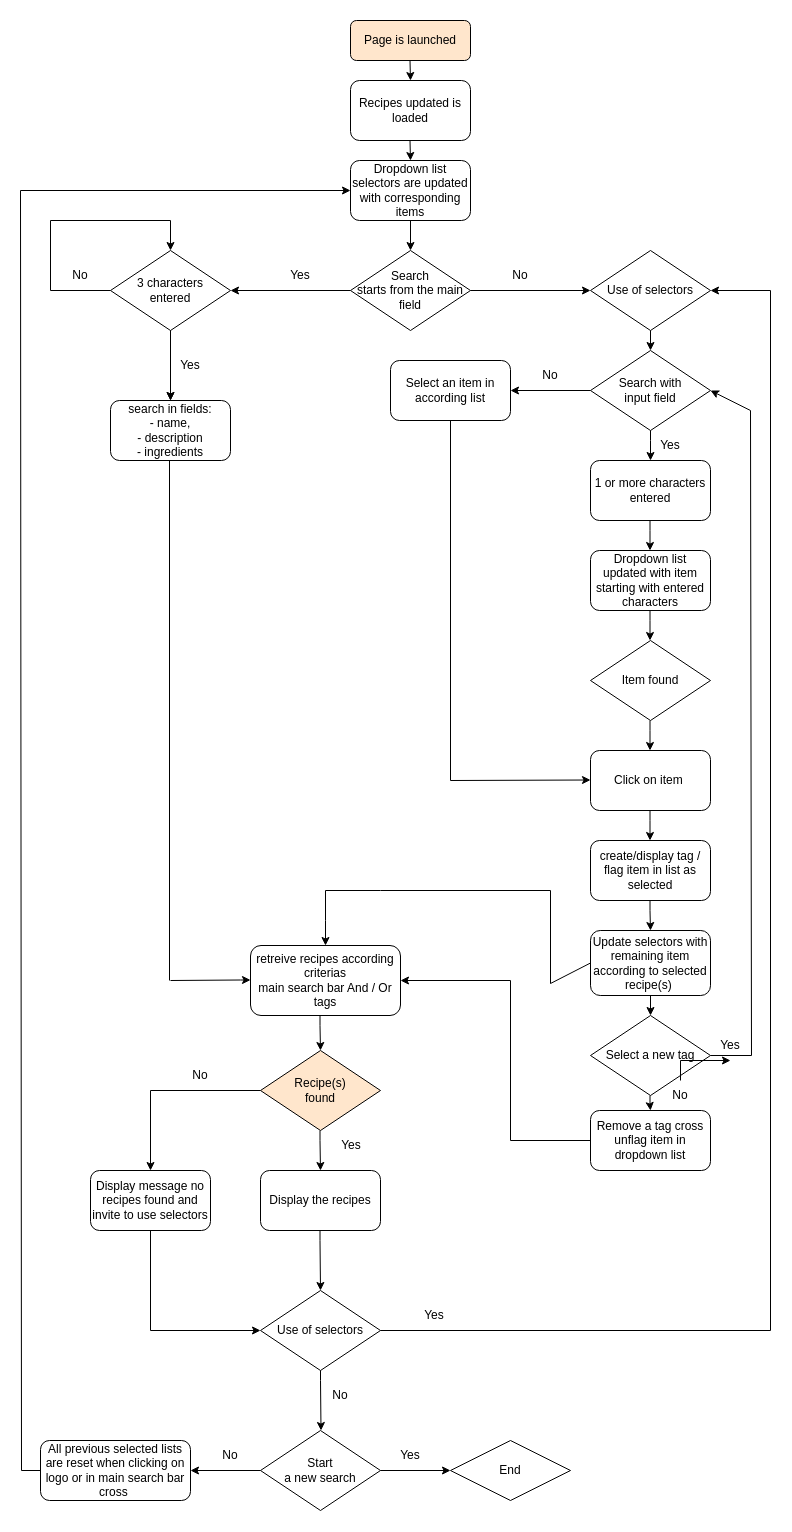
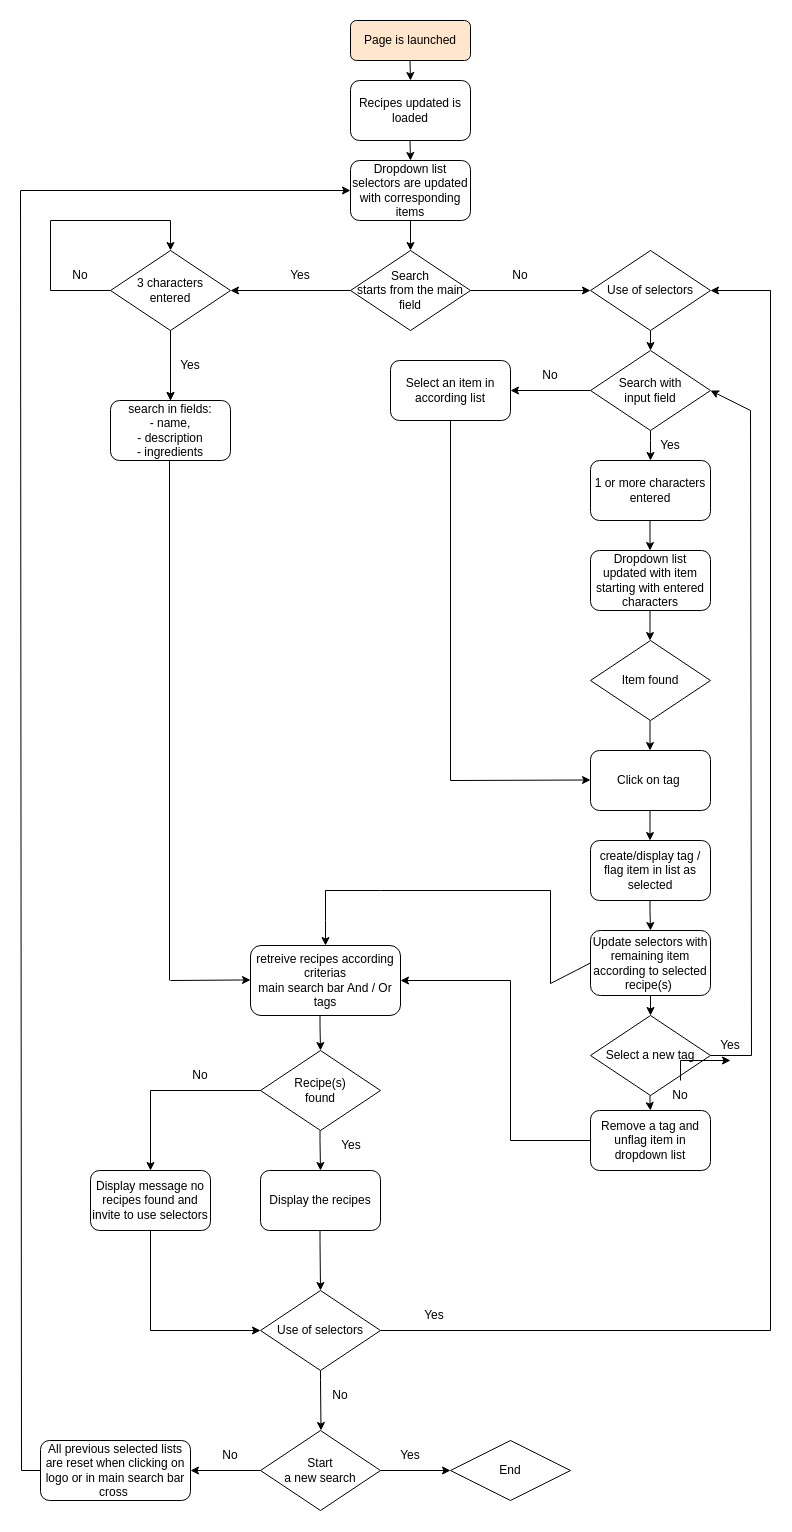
node "Click on item": label "Click on item" -> "Click on tag"
node "Recipe(s) found": fillcolor #ffe6cc -> #ffffff
node "Remove a tag cross unflag item in dropdown list": label "Remove a tag cross unflag item in dropdown list" -> "Remove a tag and unflag item in dropdown list"
